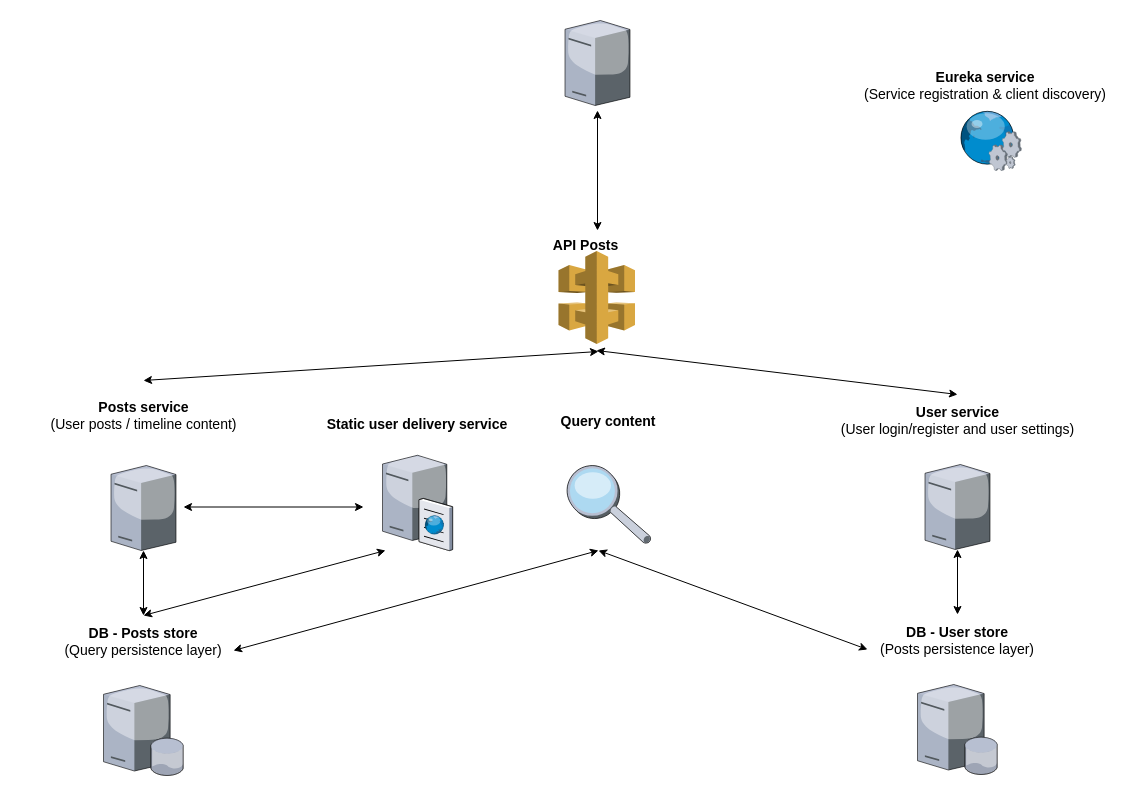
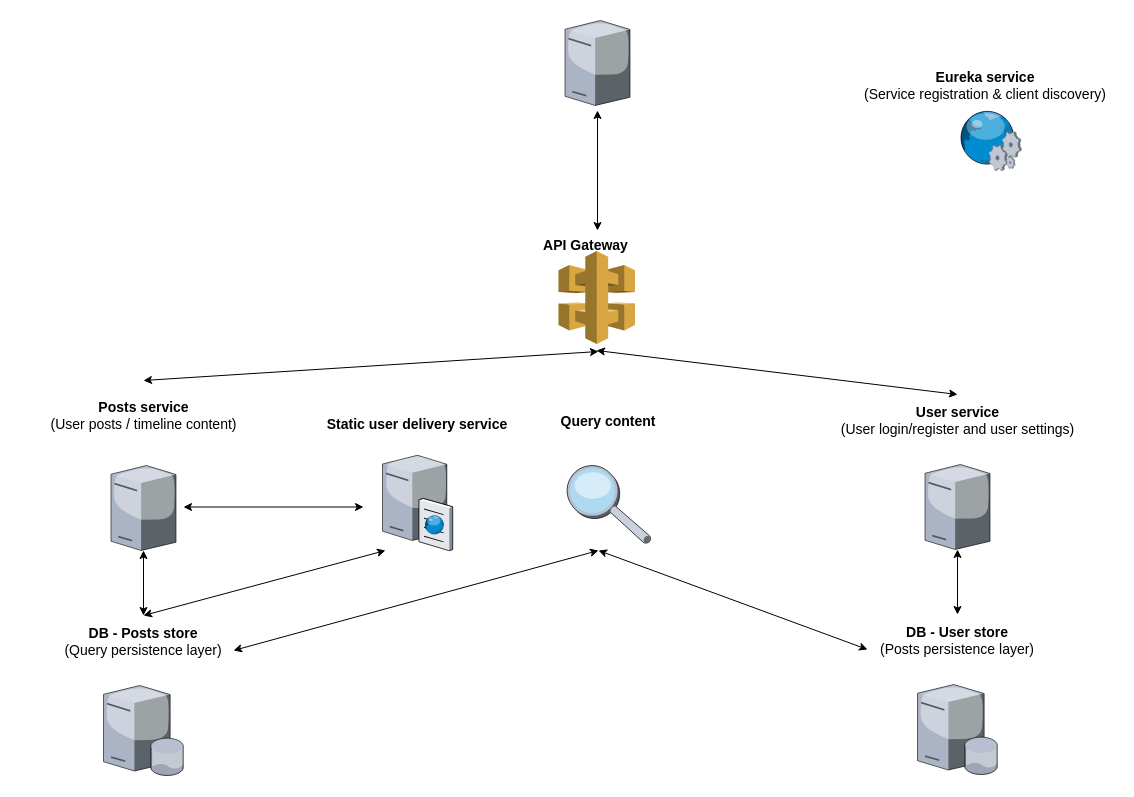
node "API Posts": label "API Posts" -> "API Gateway"
